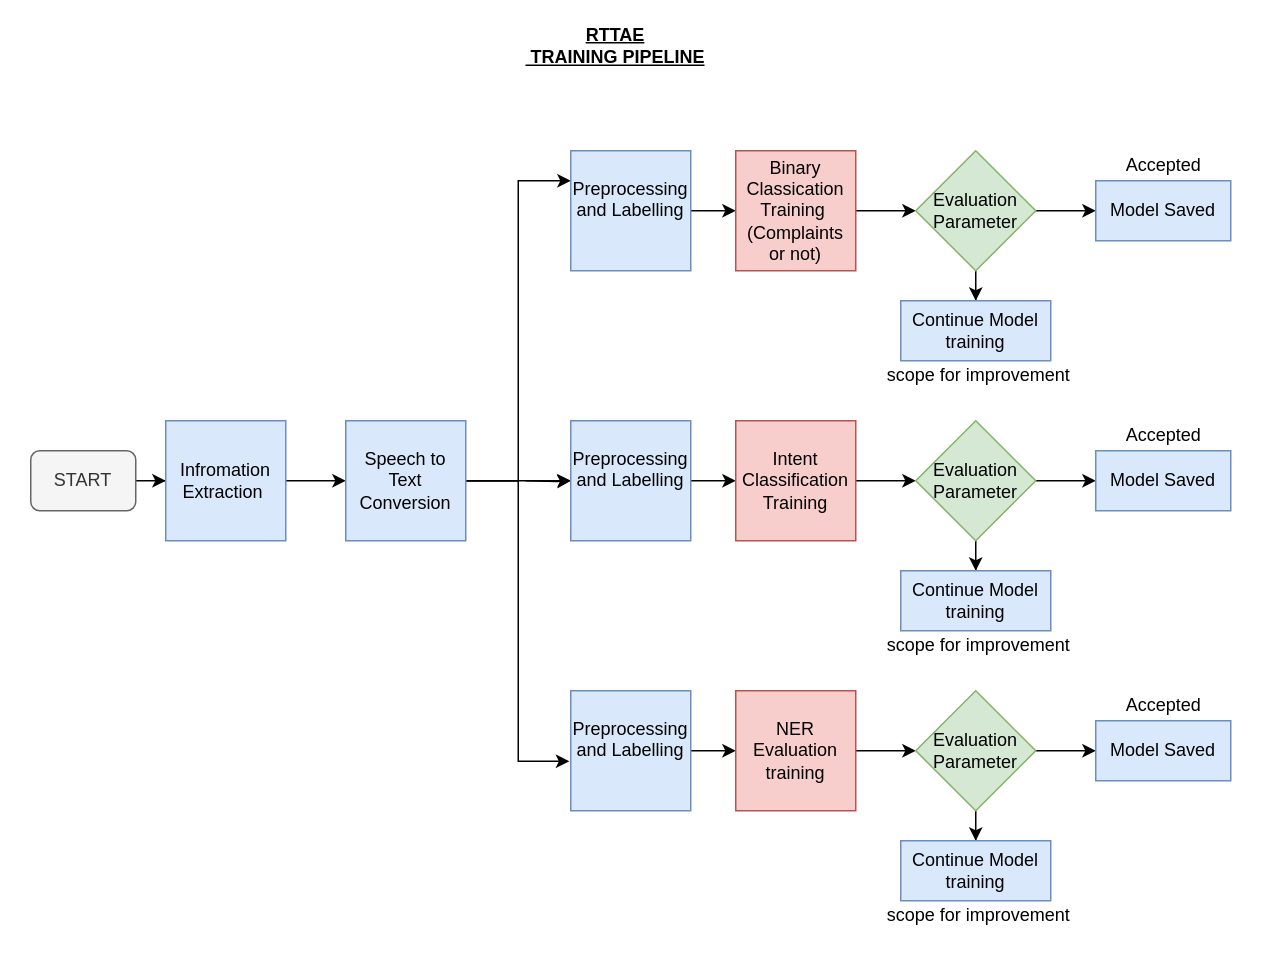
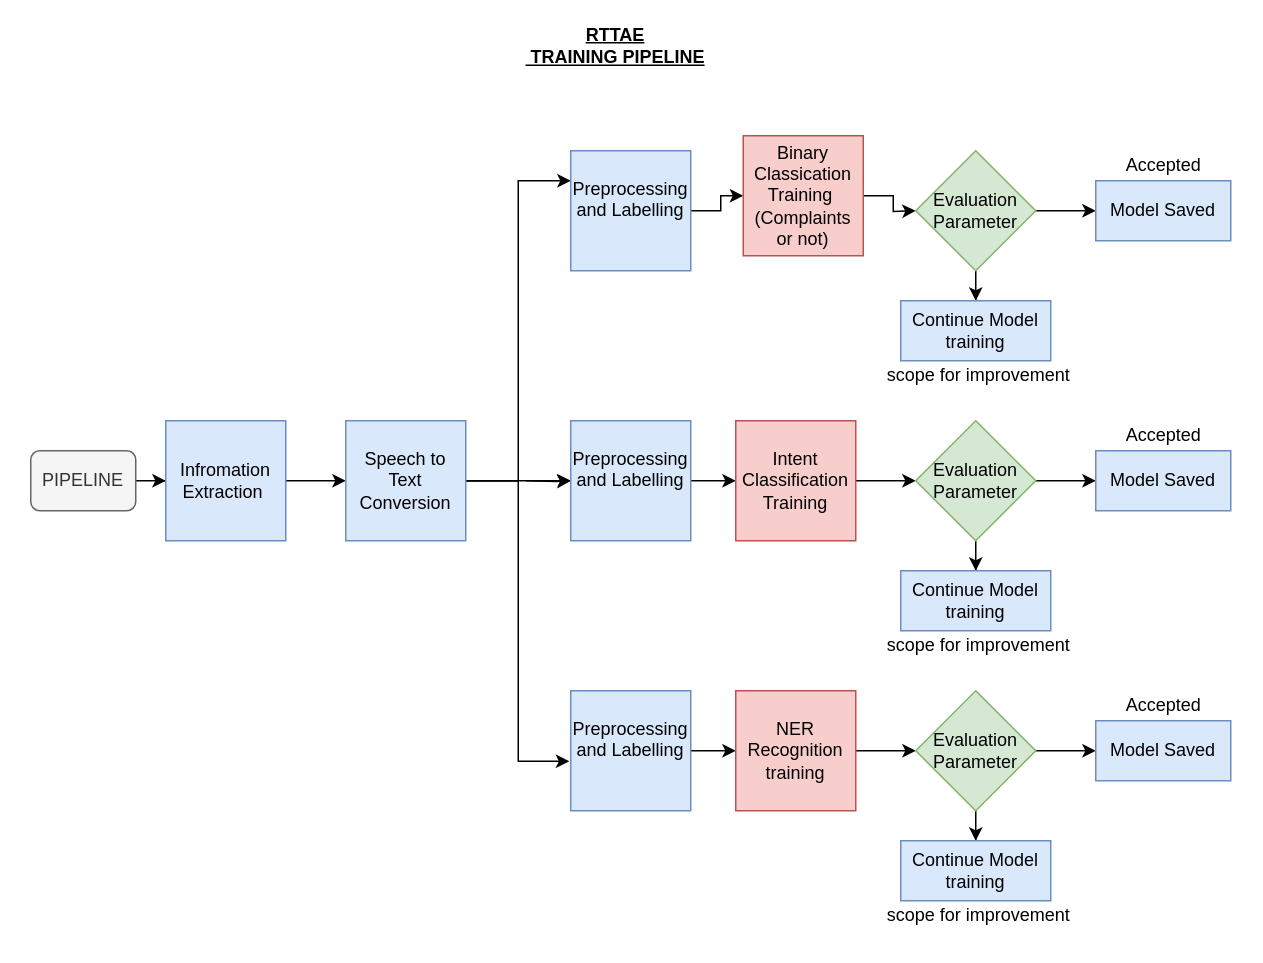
node "Binary Classication Training (Complaints or not)": moved (796, 211) -> (803, 196)
node "START": label "START" -> "PIPELINE"
node "NER Evaluation training": label "NER Evaluation training" -> "NER Recognition training"
